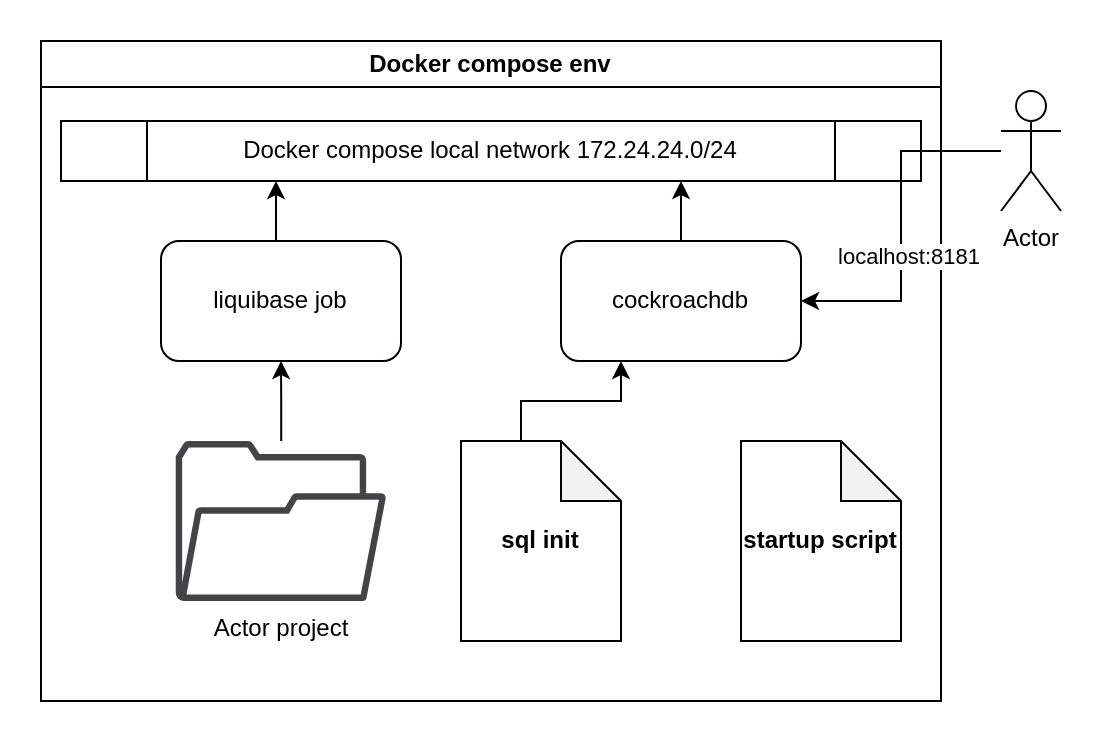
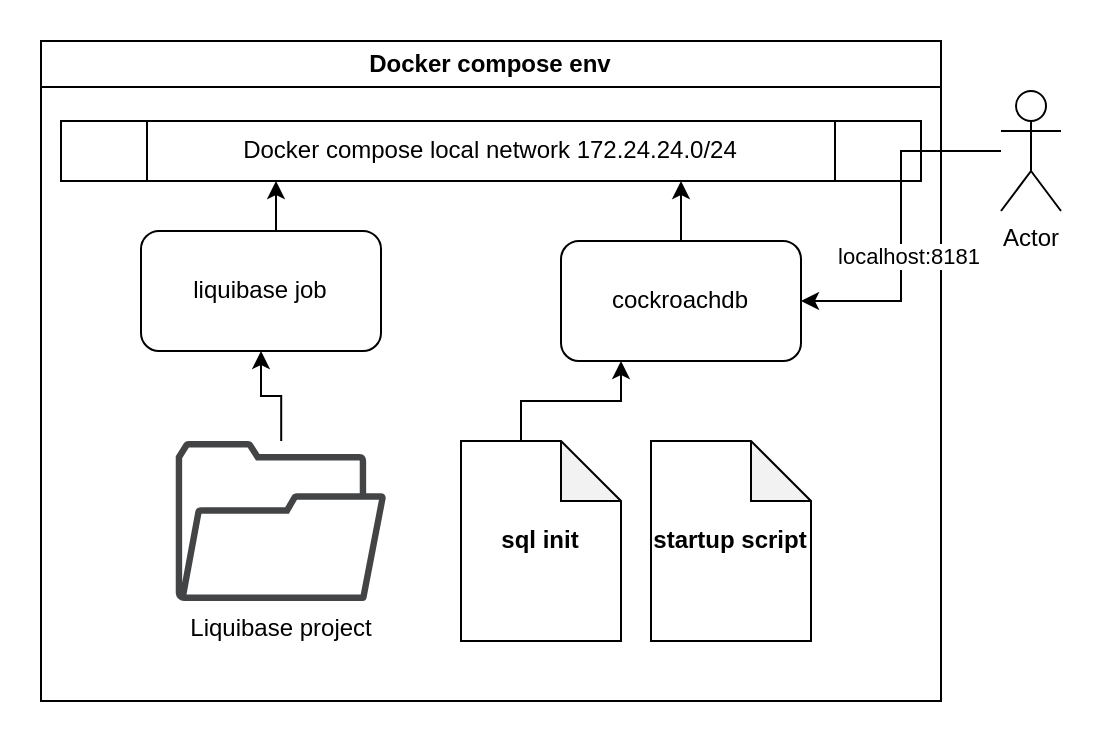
node "liquibase job": moved (281, 301) -> (261, 291)
node "startup script": moved (821, 541) -> (731, 541)
node "Actor project": label "Actor project" -> "Liquibase project"
